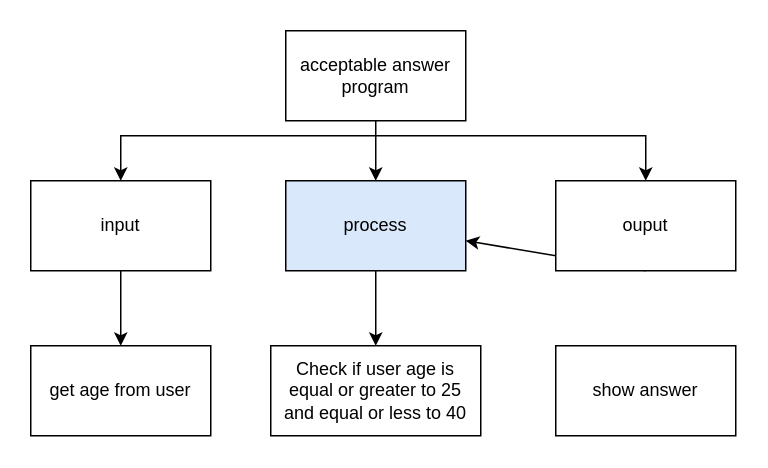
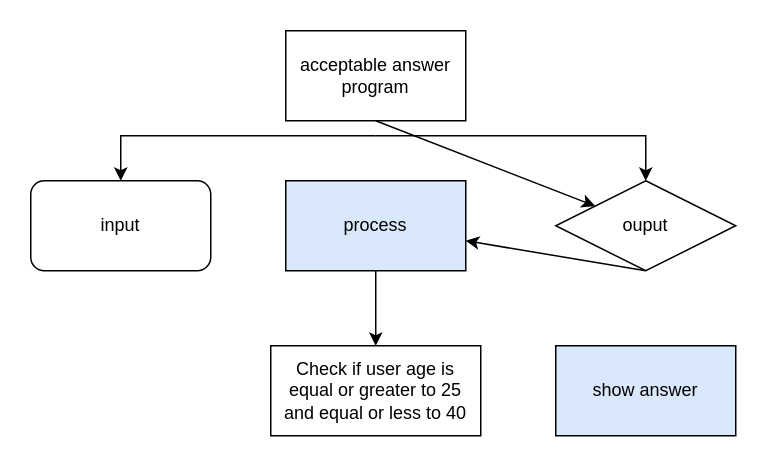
edge "acceptable answer program" -> "process": now "acceptable answer program" -> "ouput"
node "input": shape rectangle -> rounded rectangle
node "ouput": shape rectangle -> diamond
edge "input" -> "get age from user": removed
node "get age from user": removed
node "show answer": fillcolor #ffffff -> #dae8fc
